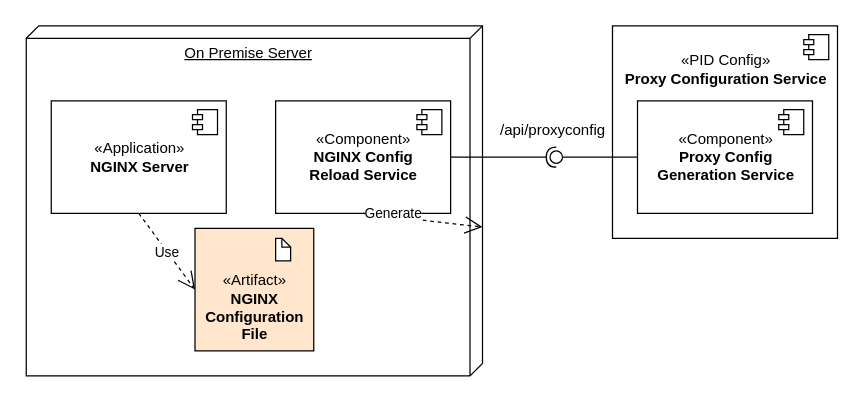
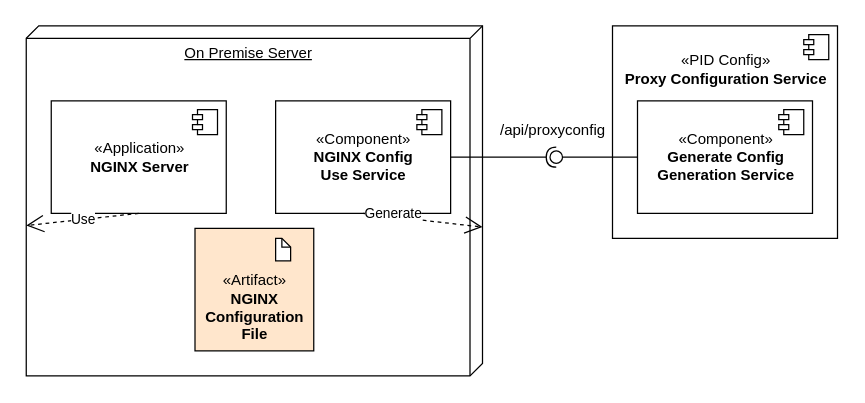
node "«Component» NGINX Config Reload Service": label "«Component» NGINX Config Reload Service" -> "«Component» NGINX Config Use Service"
node "«Component» Proxy Config Generation Service": label "«Component» Proxy Config Generation Service" -> "«Component» Generate Config Generation Service"
edge "«Application» NGINX Server" -> "«Artifact» NGINX Configuration File": now "«Application» NGINX Server" -> "On Premise Server"
